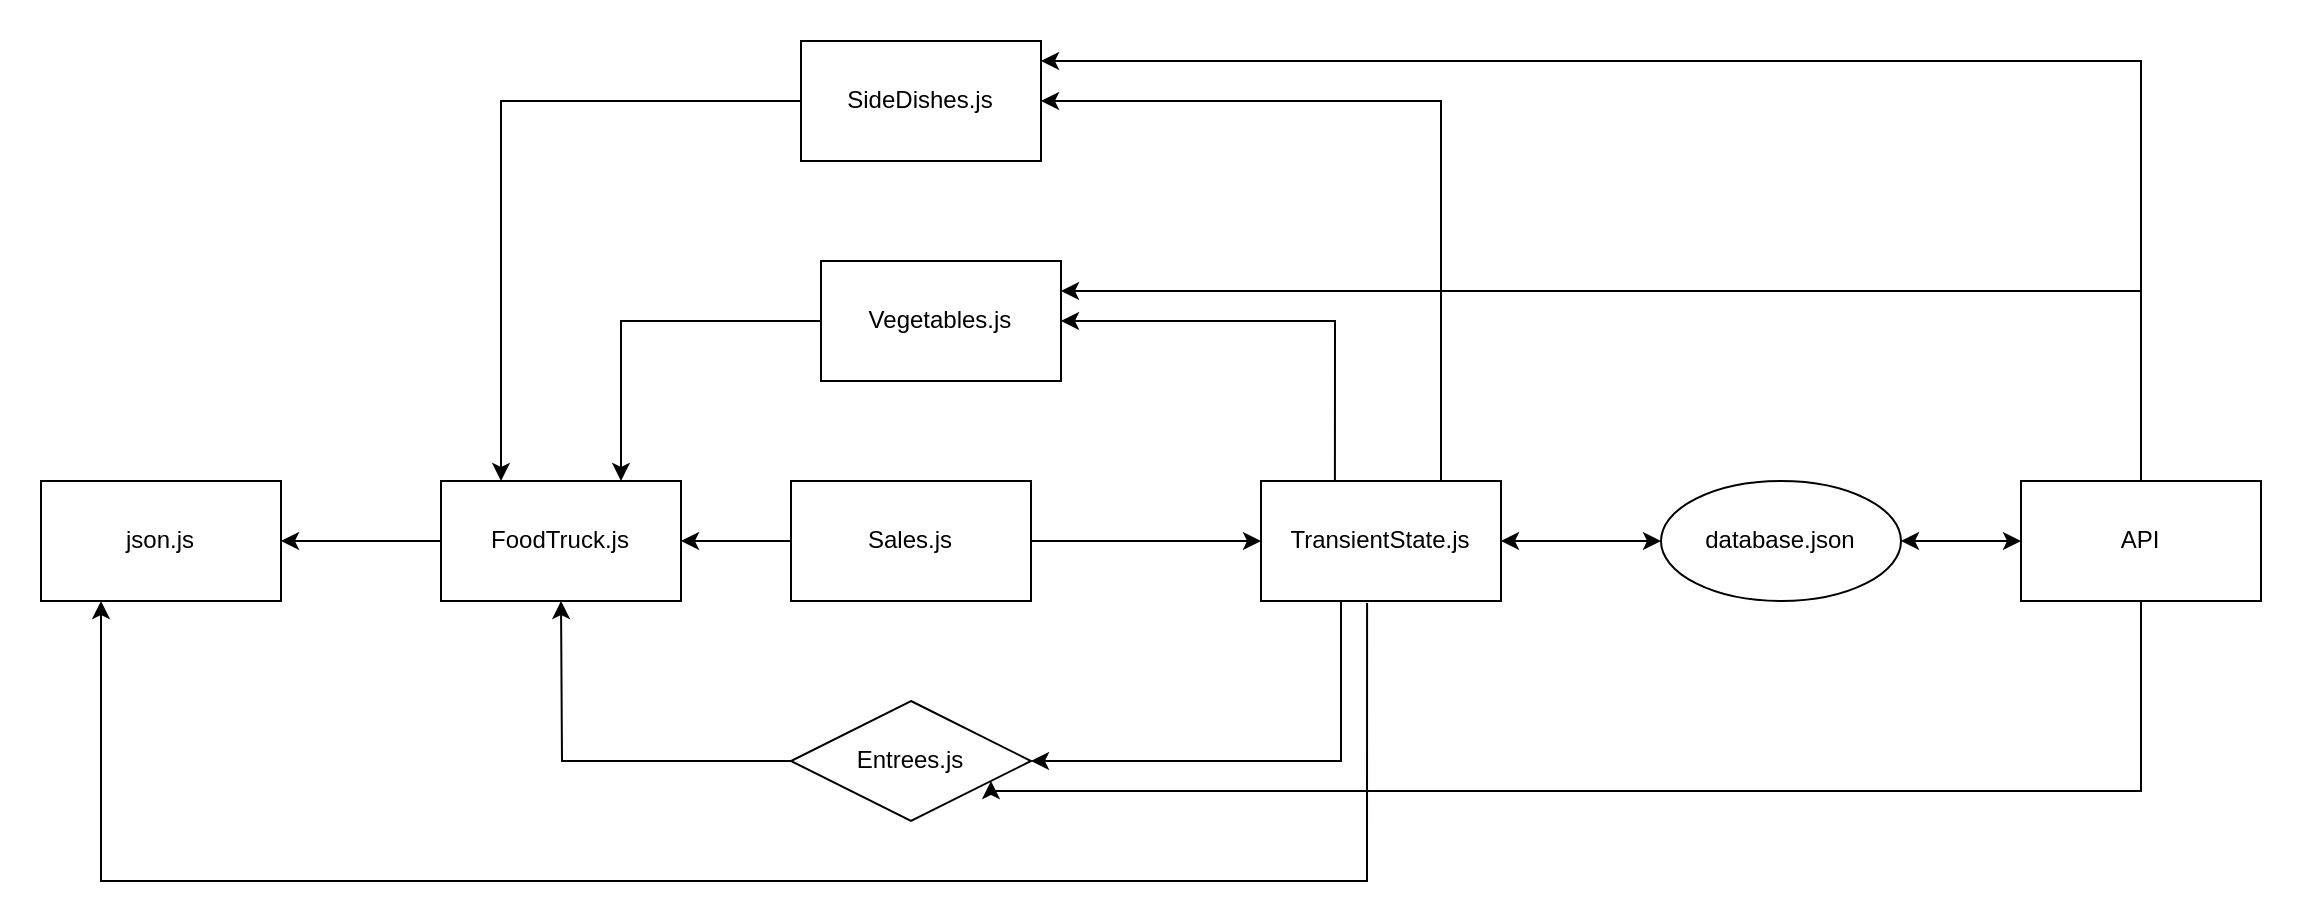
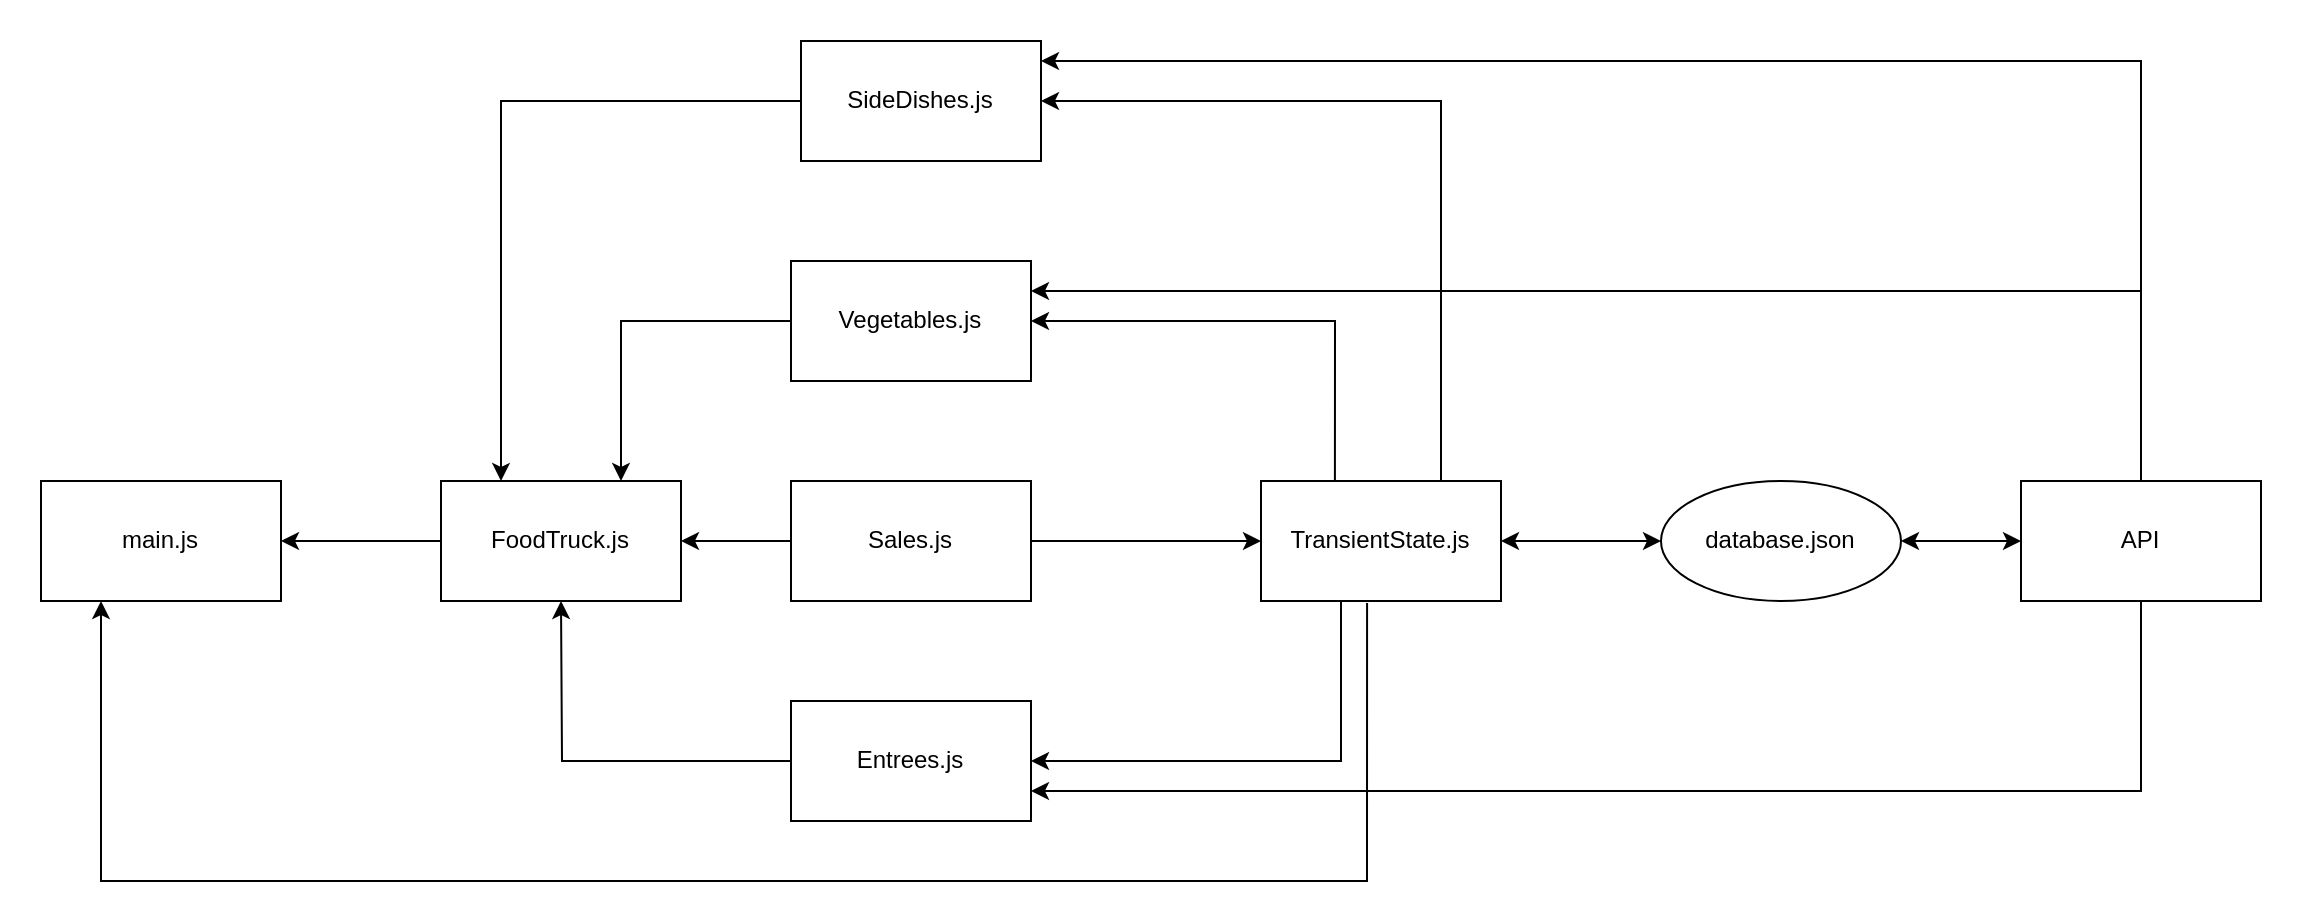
node "Vegetables.js": moved (941, 321) -> (911, 321)
node "json.js": label "json.js" -> "main.js"
node "Entrees.js": shape diamond -> rectangle
